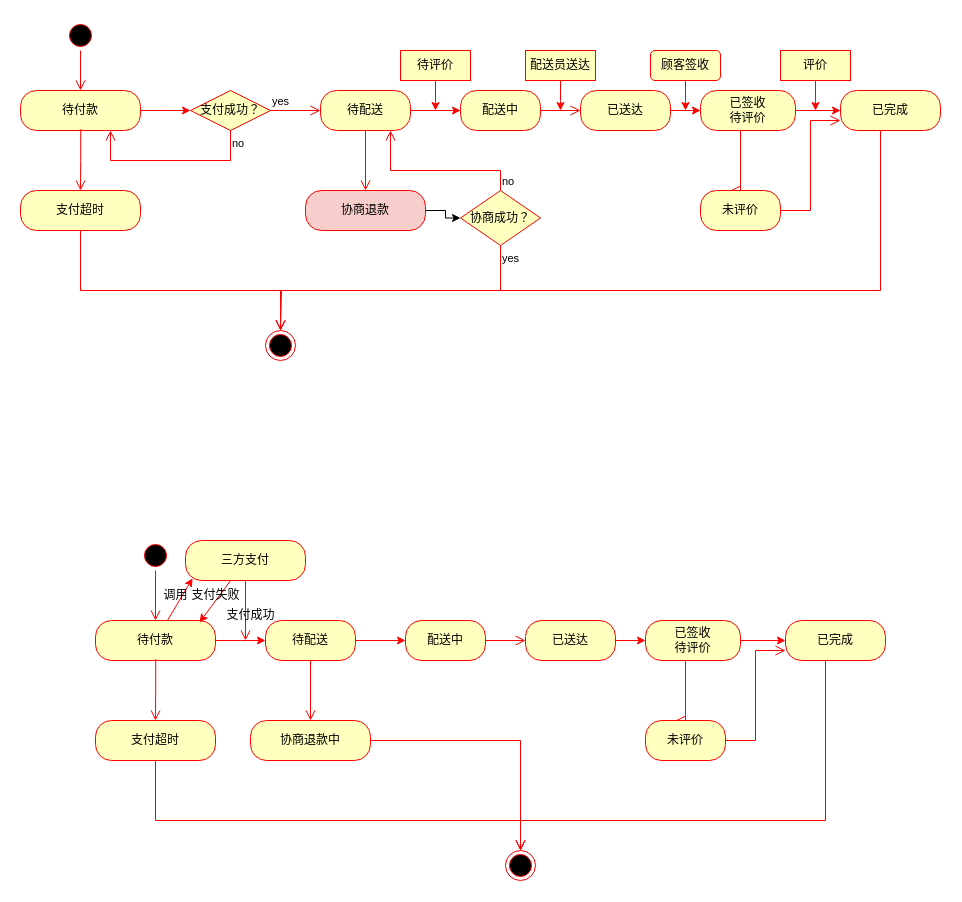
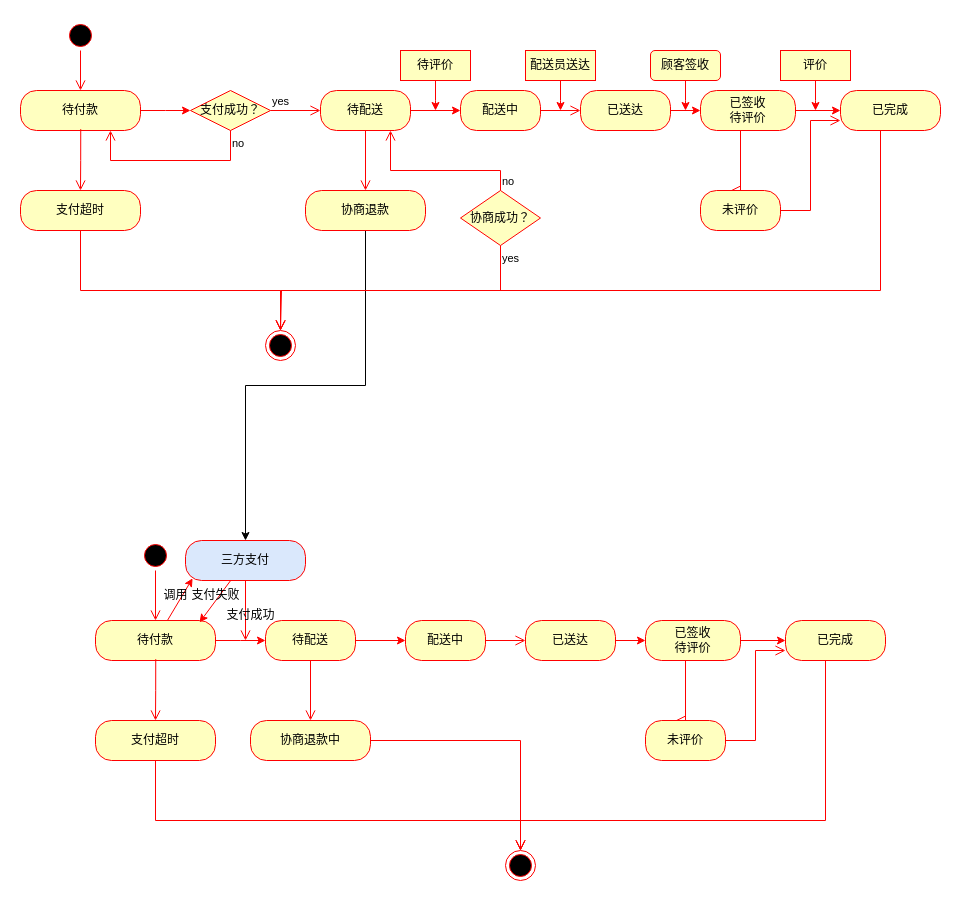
node "协商退款": fillcolor #f8cecc -> #ffffc0
edge "协商退款" -> "协商成功？": now "协商退款" -> "三方支付"
node "三方支付": fillcolor #ffffc0 -> #dae8fc
